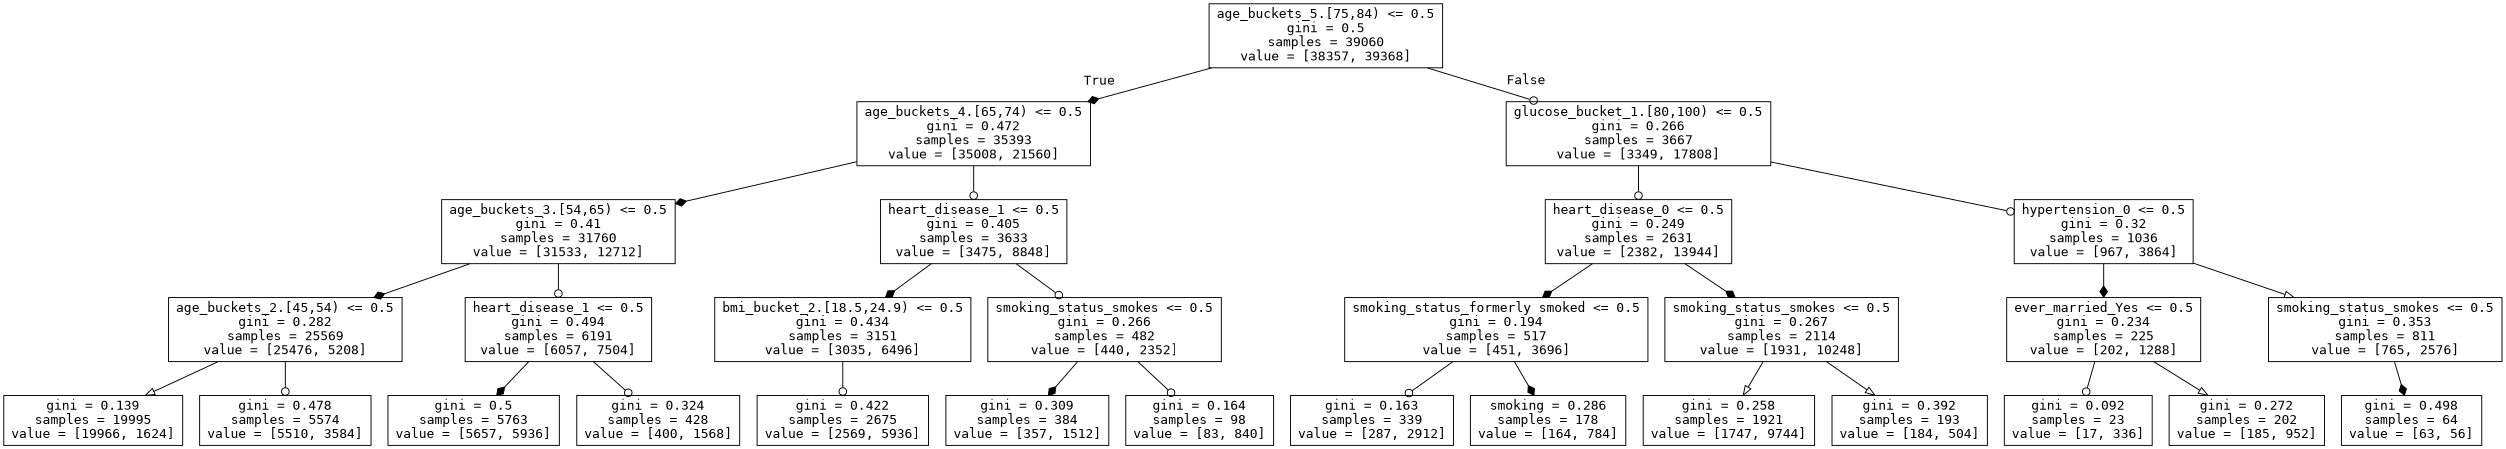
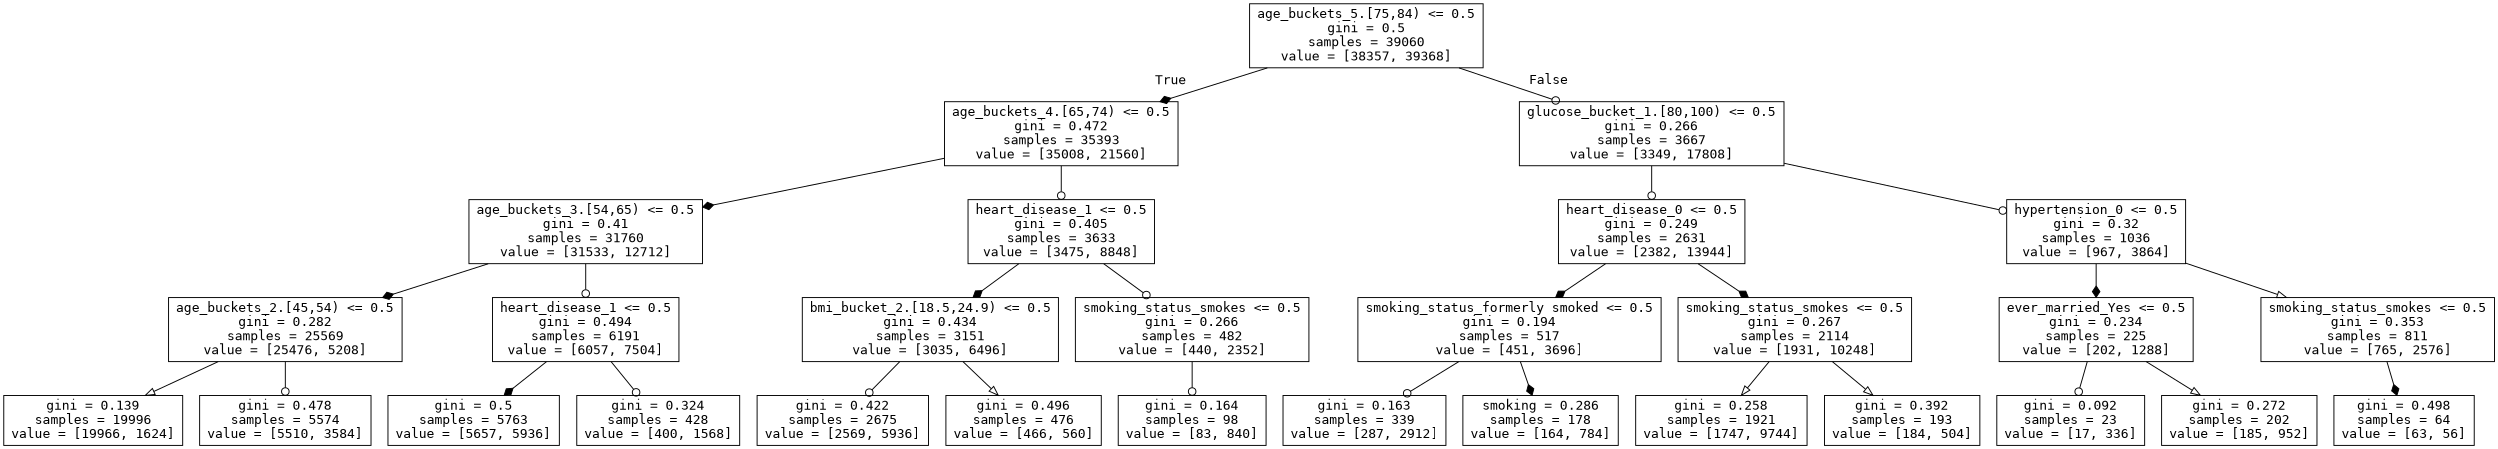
node "gini = 0.139 samples = 19995 value = [19966, 1624]": label "gini = 0.139 samples = 19995 value = [19966, 1624]" -> "gini = 0.139 samples = 19996 value = [19966, 1624]"
node "gini = 0.496 samples = 476 value = [466, 560]": added
node "gini = 0.309 samples = 384 value = [357, 1512]": removed
